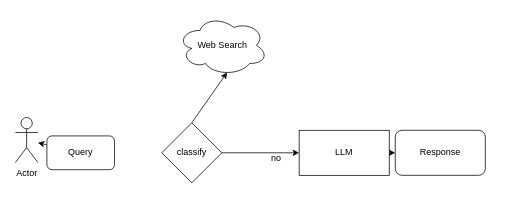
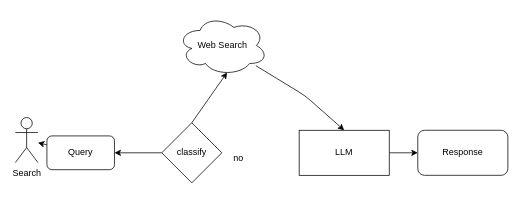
edge "Web Search" -> "LLM": added
edge "classify" -> "LLM": now "classify" -> "Query"
node "Response": moved (440, 153) -> (462, 153)
node "no": moved (275, 158) -> (238, 158)
node "Actor": label "Actor" -> "Search"
